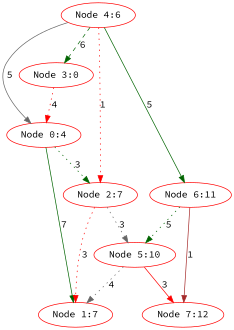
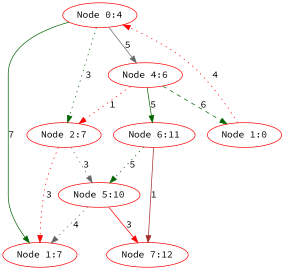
edge "Node 4:6" -> "Node 0:4": reversed
node "Node 3:0": label "Node 3:0" -> "Node 1:0"
